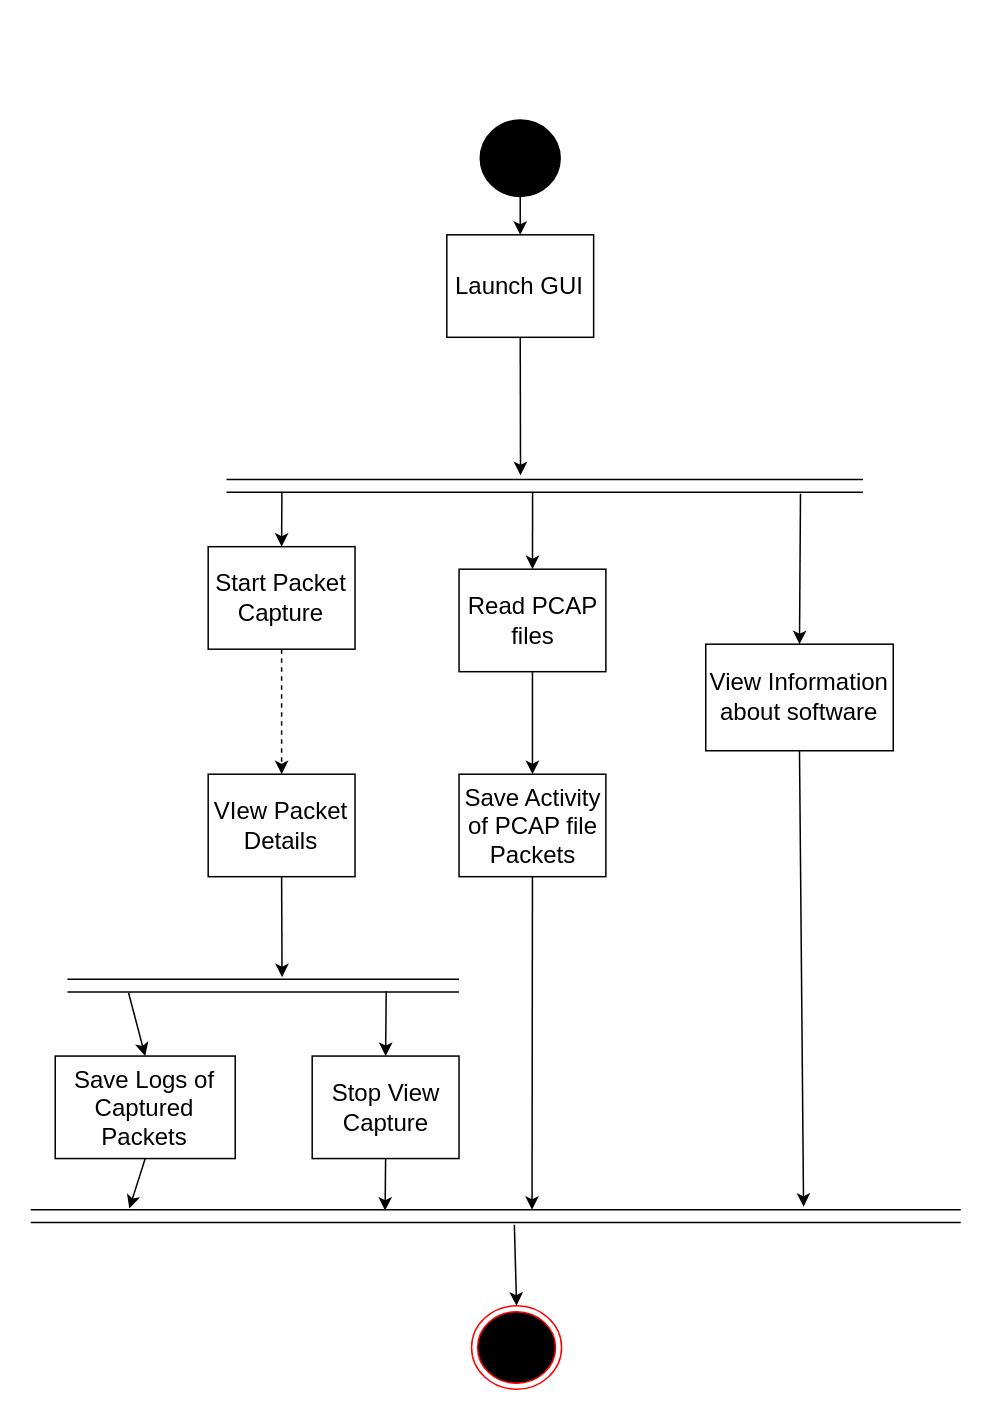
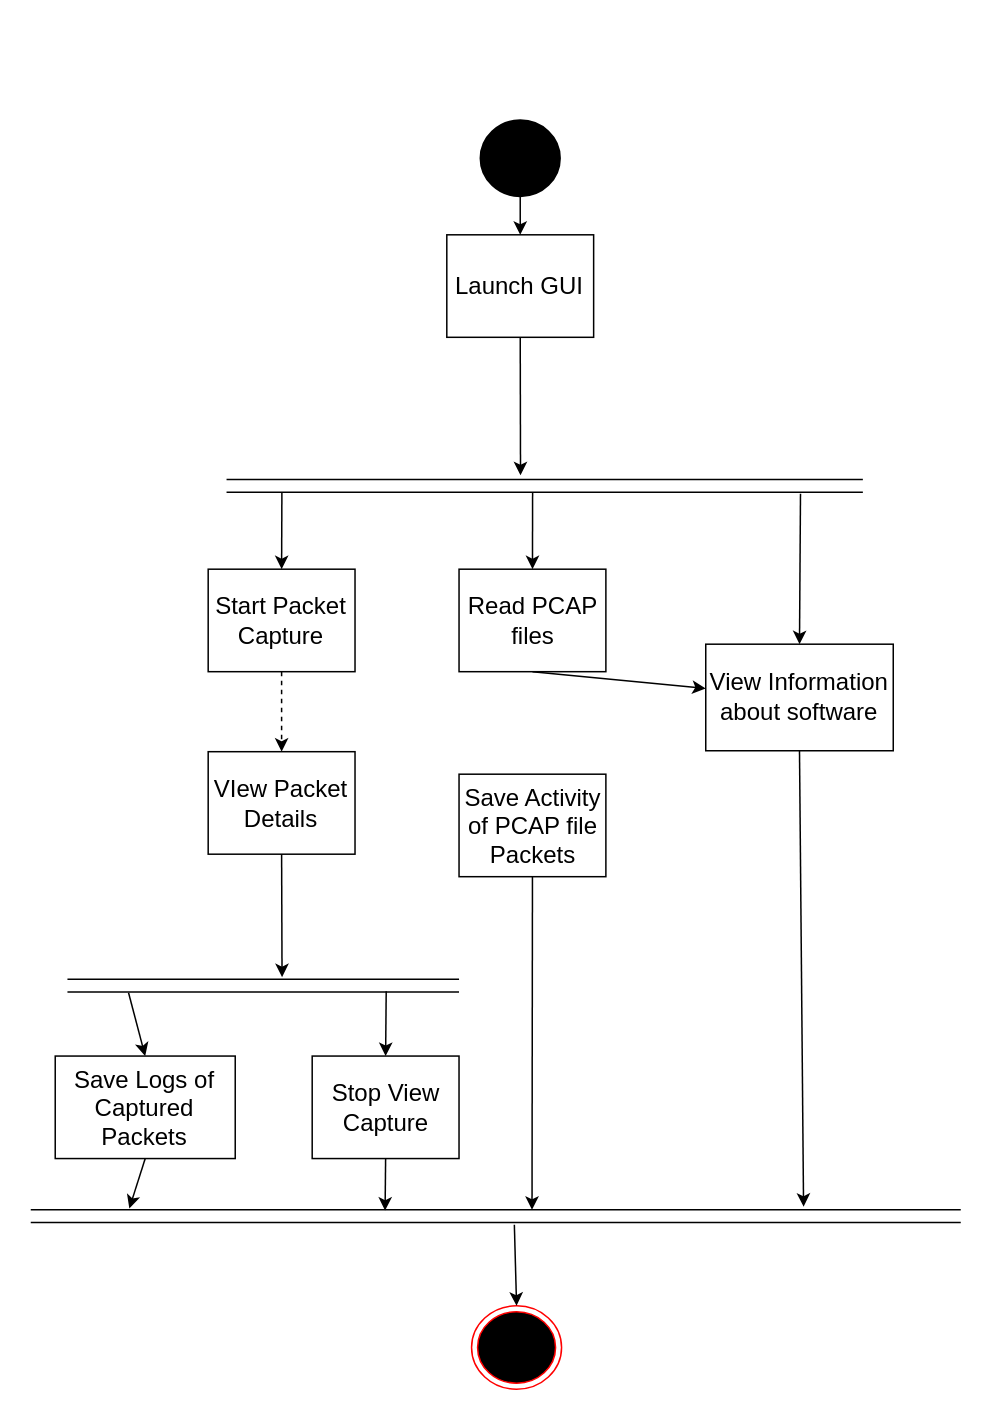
node "Start Packet Capture": moved (282, 598) -> (282, 620)
edge "Read PCAP files" -> "Save Activity of PCAP file Packets": now "Read PCAP files" -> "View Information about software"
node "VIew Packet Details": moved (282, 825) -> (282, 803)
